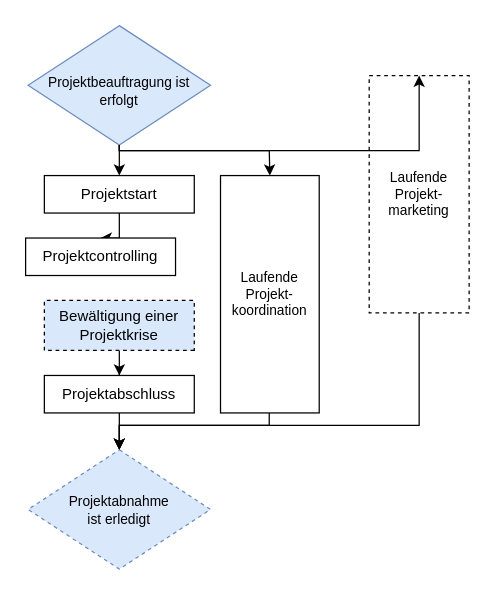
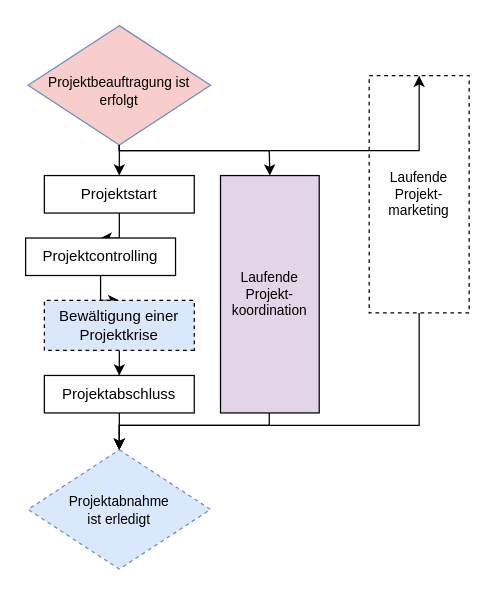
node "Projektbeauftragung ist erfolgt": fillcolor #dae8fc -> #f8cecc
edge "Projektcontrolling" -> "Bewältigung einer Projektkrise": added
node "Laufende Projekt-koordination": fillcolor #ffffff -> #e1d5e7
